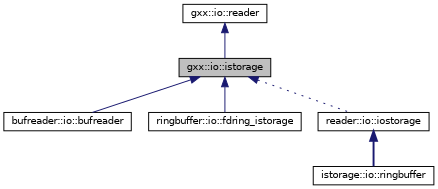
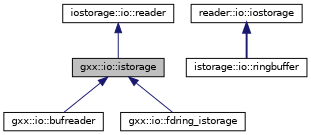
node "gxx::io::reader": label "gxx::io::reader" -> "iostorage::io::reader"
edge "reader::io::iostorage" -> "gxx::io::istorage": removed
node "bufreader::io::bufreader": label "bufreader::io::bufreader" -> "gxx::io::bufreader"
node "ringbuffer::io::fdring_istorage": label "ringbuffer::io::fdring_istorage" -> "gxx::io::fdring_istorage"
